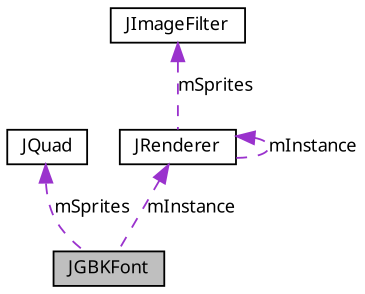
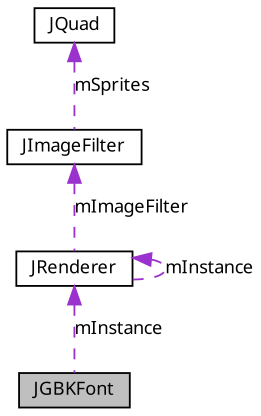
edge "JRenderer" -> "JImageFilter": label "mSprites" -> "mImageFilter"
edge "JGBKFont" -> "JQuad": now "JImageFilter" -> "JQuad"
